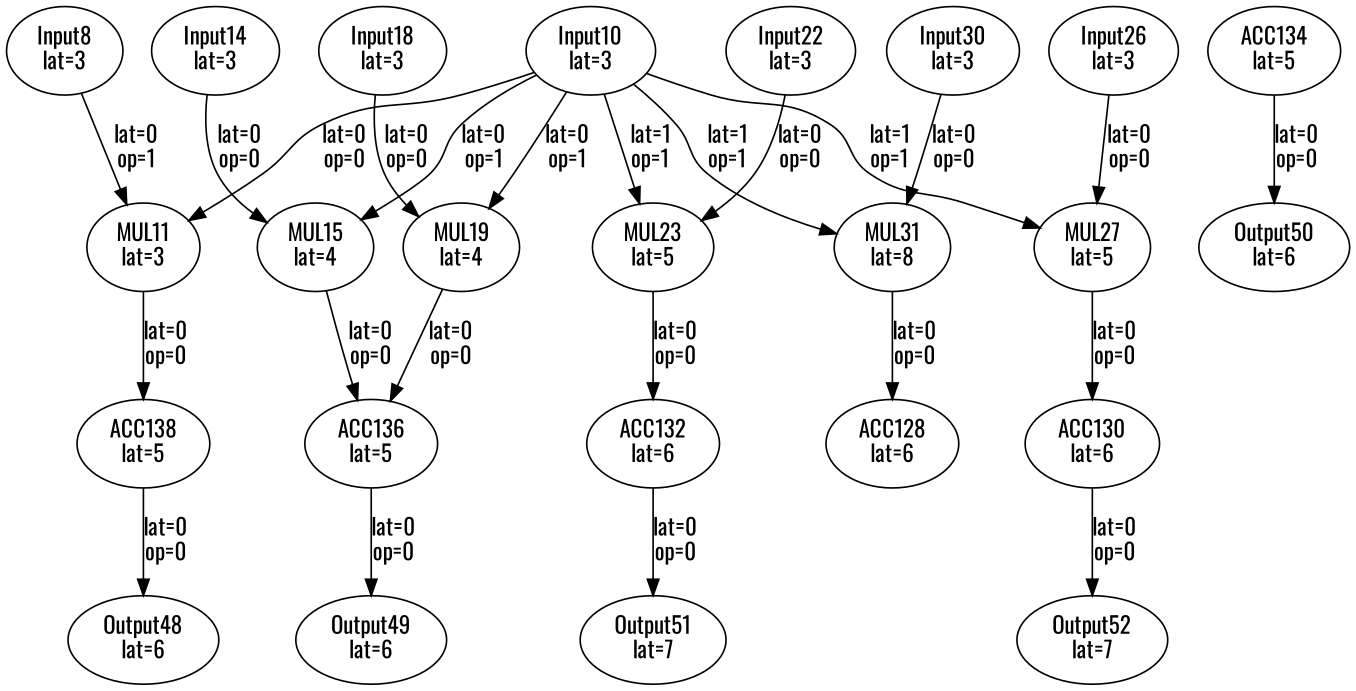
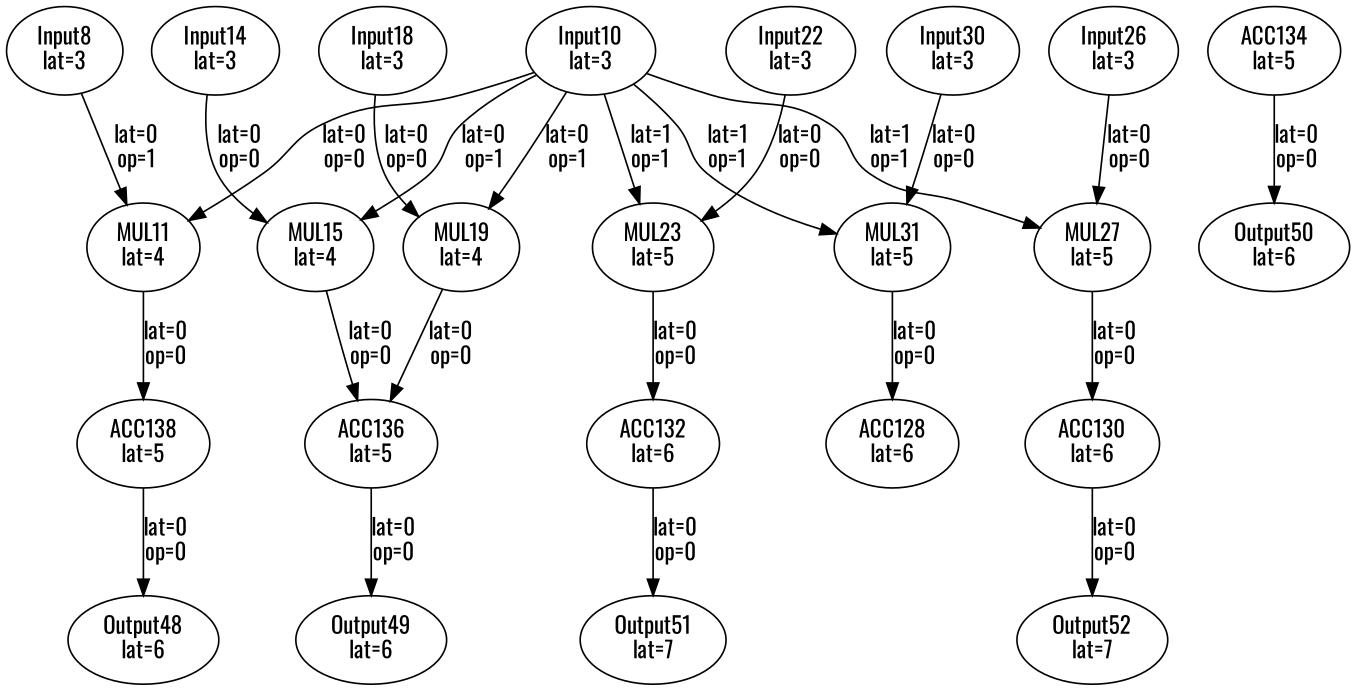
node "MUL11 lat=3": label "MUL11 lat=3" -> "MUL11 lat=4"
node "MUL31 lat=8": label "MUL31 lat=8" -> "MUL31 lat=5"
